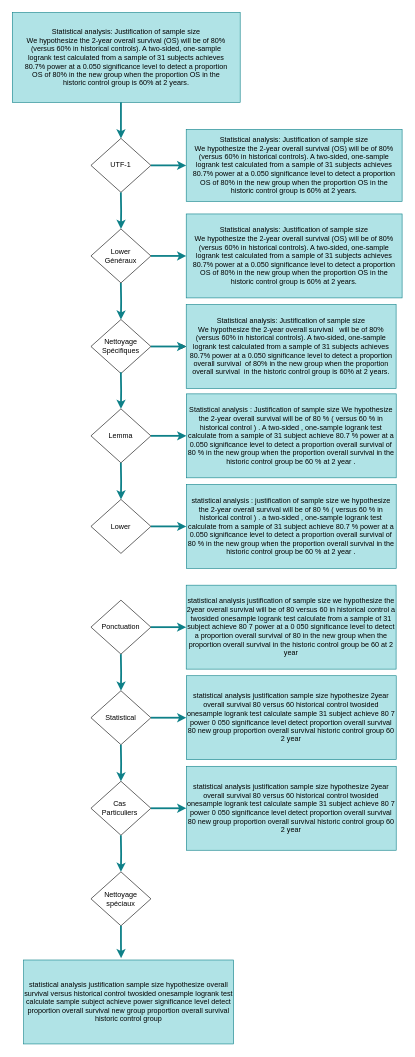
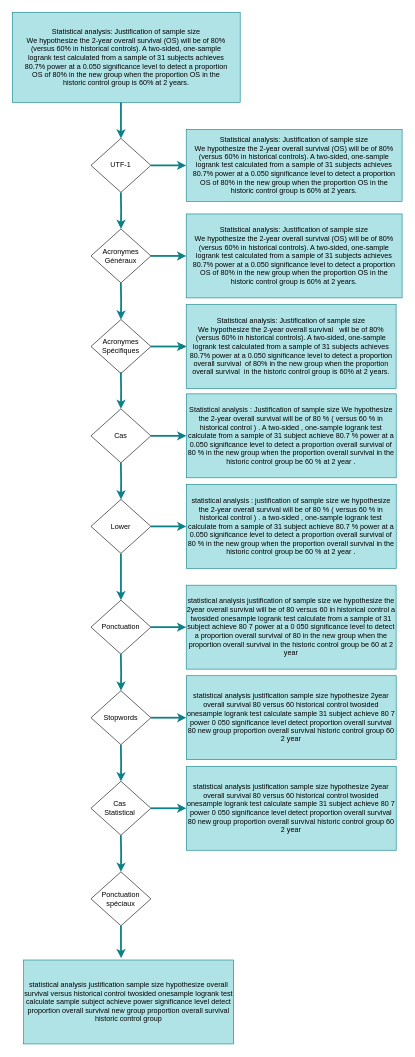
node "Lower Généraux": label "Lower Généraux" -> "Acronymes Généraux"
node "Nettoyage Spécifiques": label "Nettoyage Spécifiques" -> "Acronymes Spécifiques"
node "Lemma": label "Lemma" -> "Cas"
edge "Lower" -> "Ponctuation": added
node "Statistical": label "Statistical" -> "Stopwords"
node "Cas Particuliers": label "Cas Particuliers" -> "Cas Statistical"
node "Nettoyage spéciaux": label "Nettoyage spéciaux" -> "Ponctuation spéciaux"
